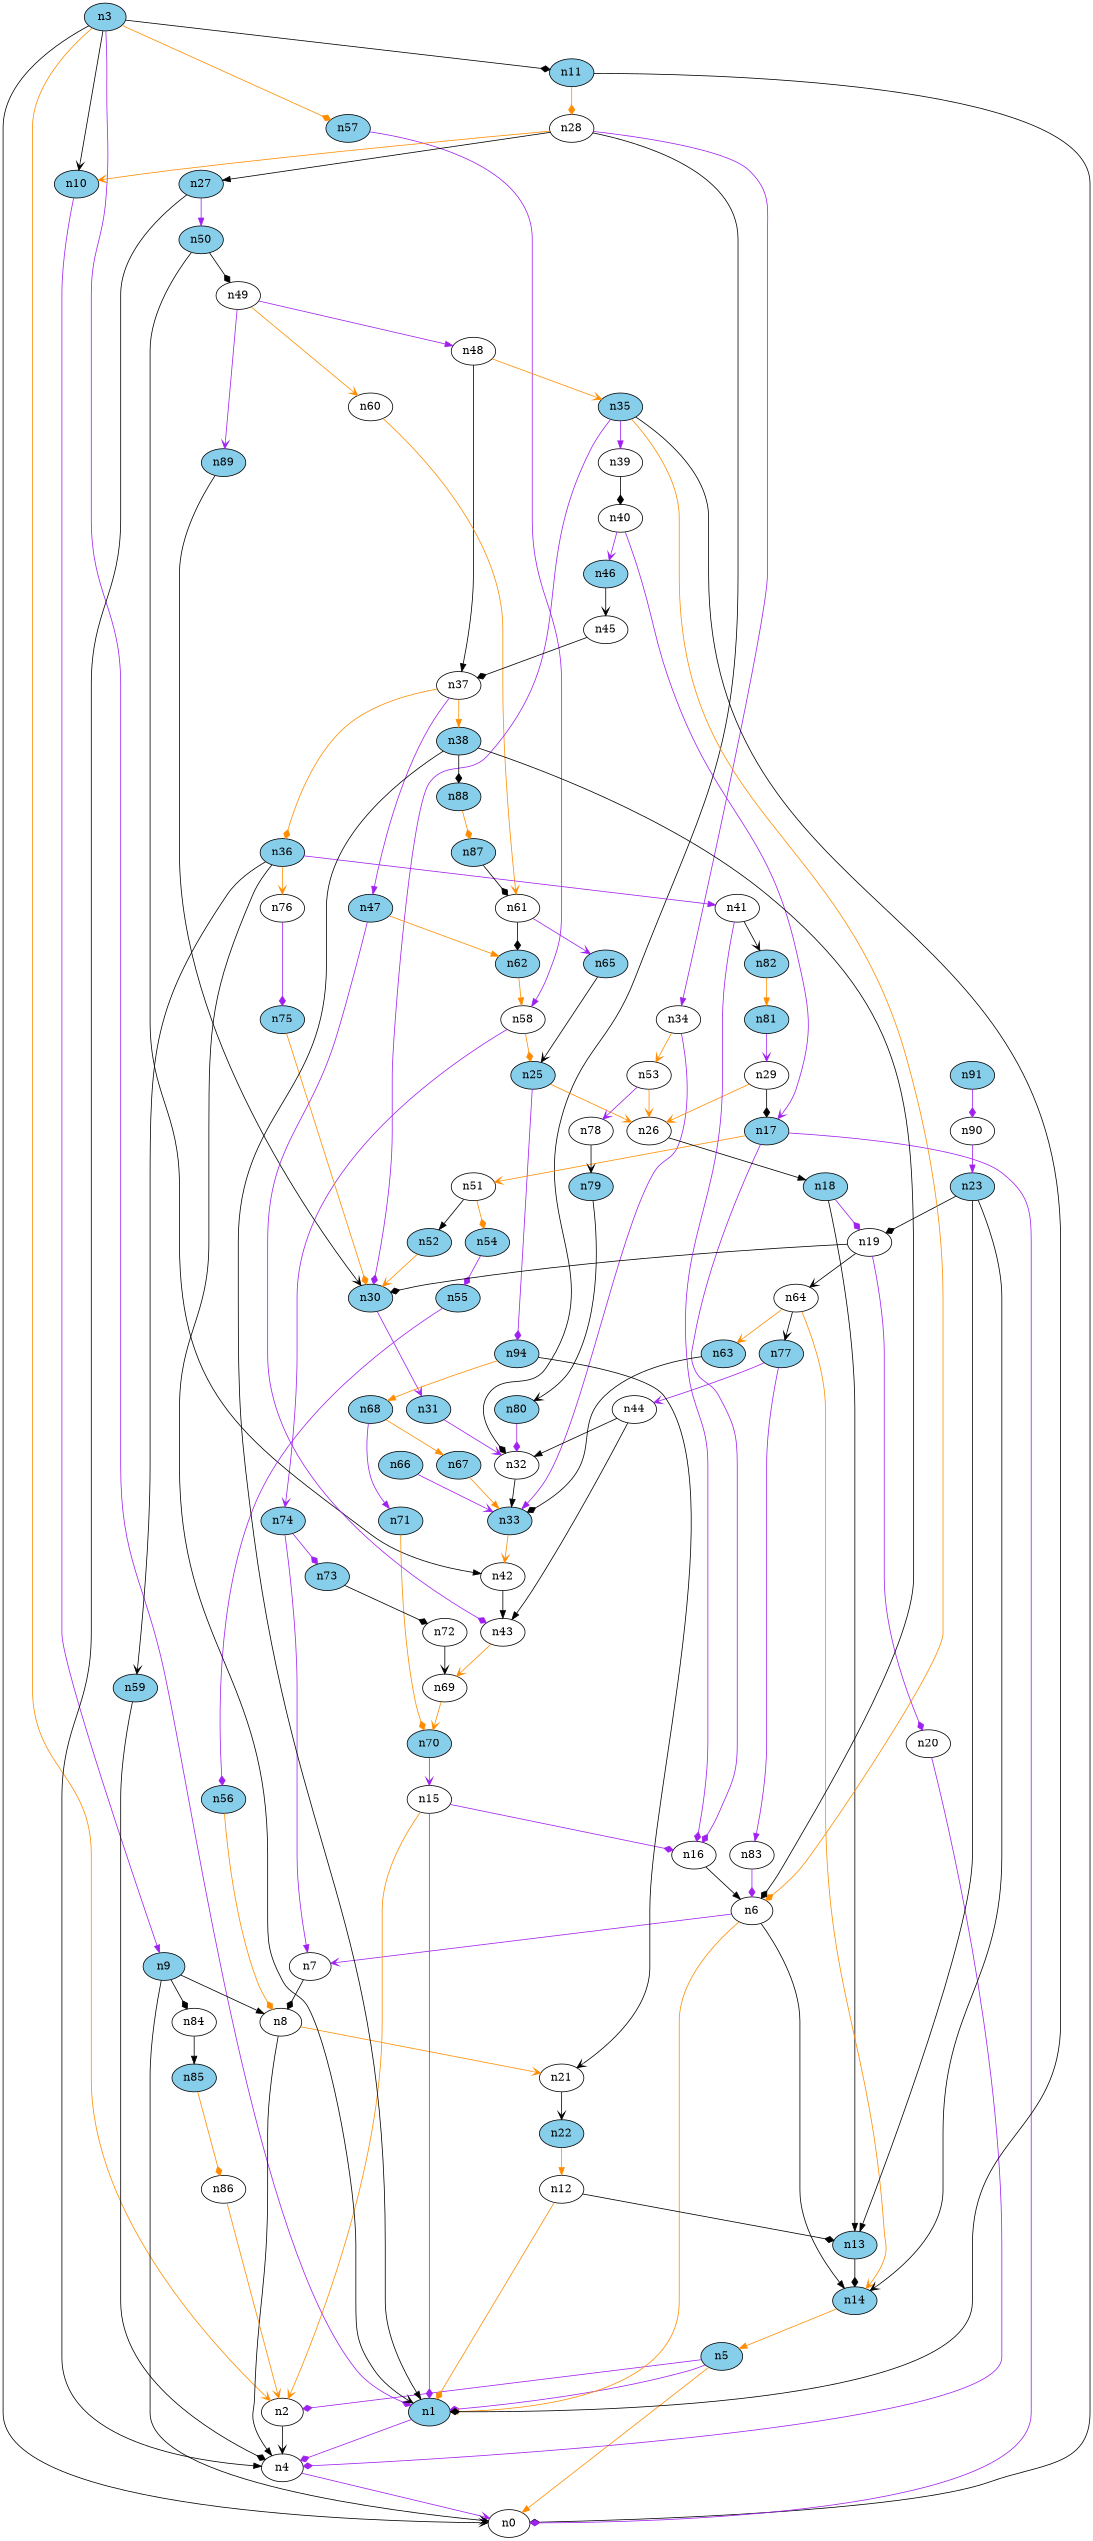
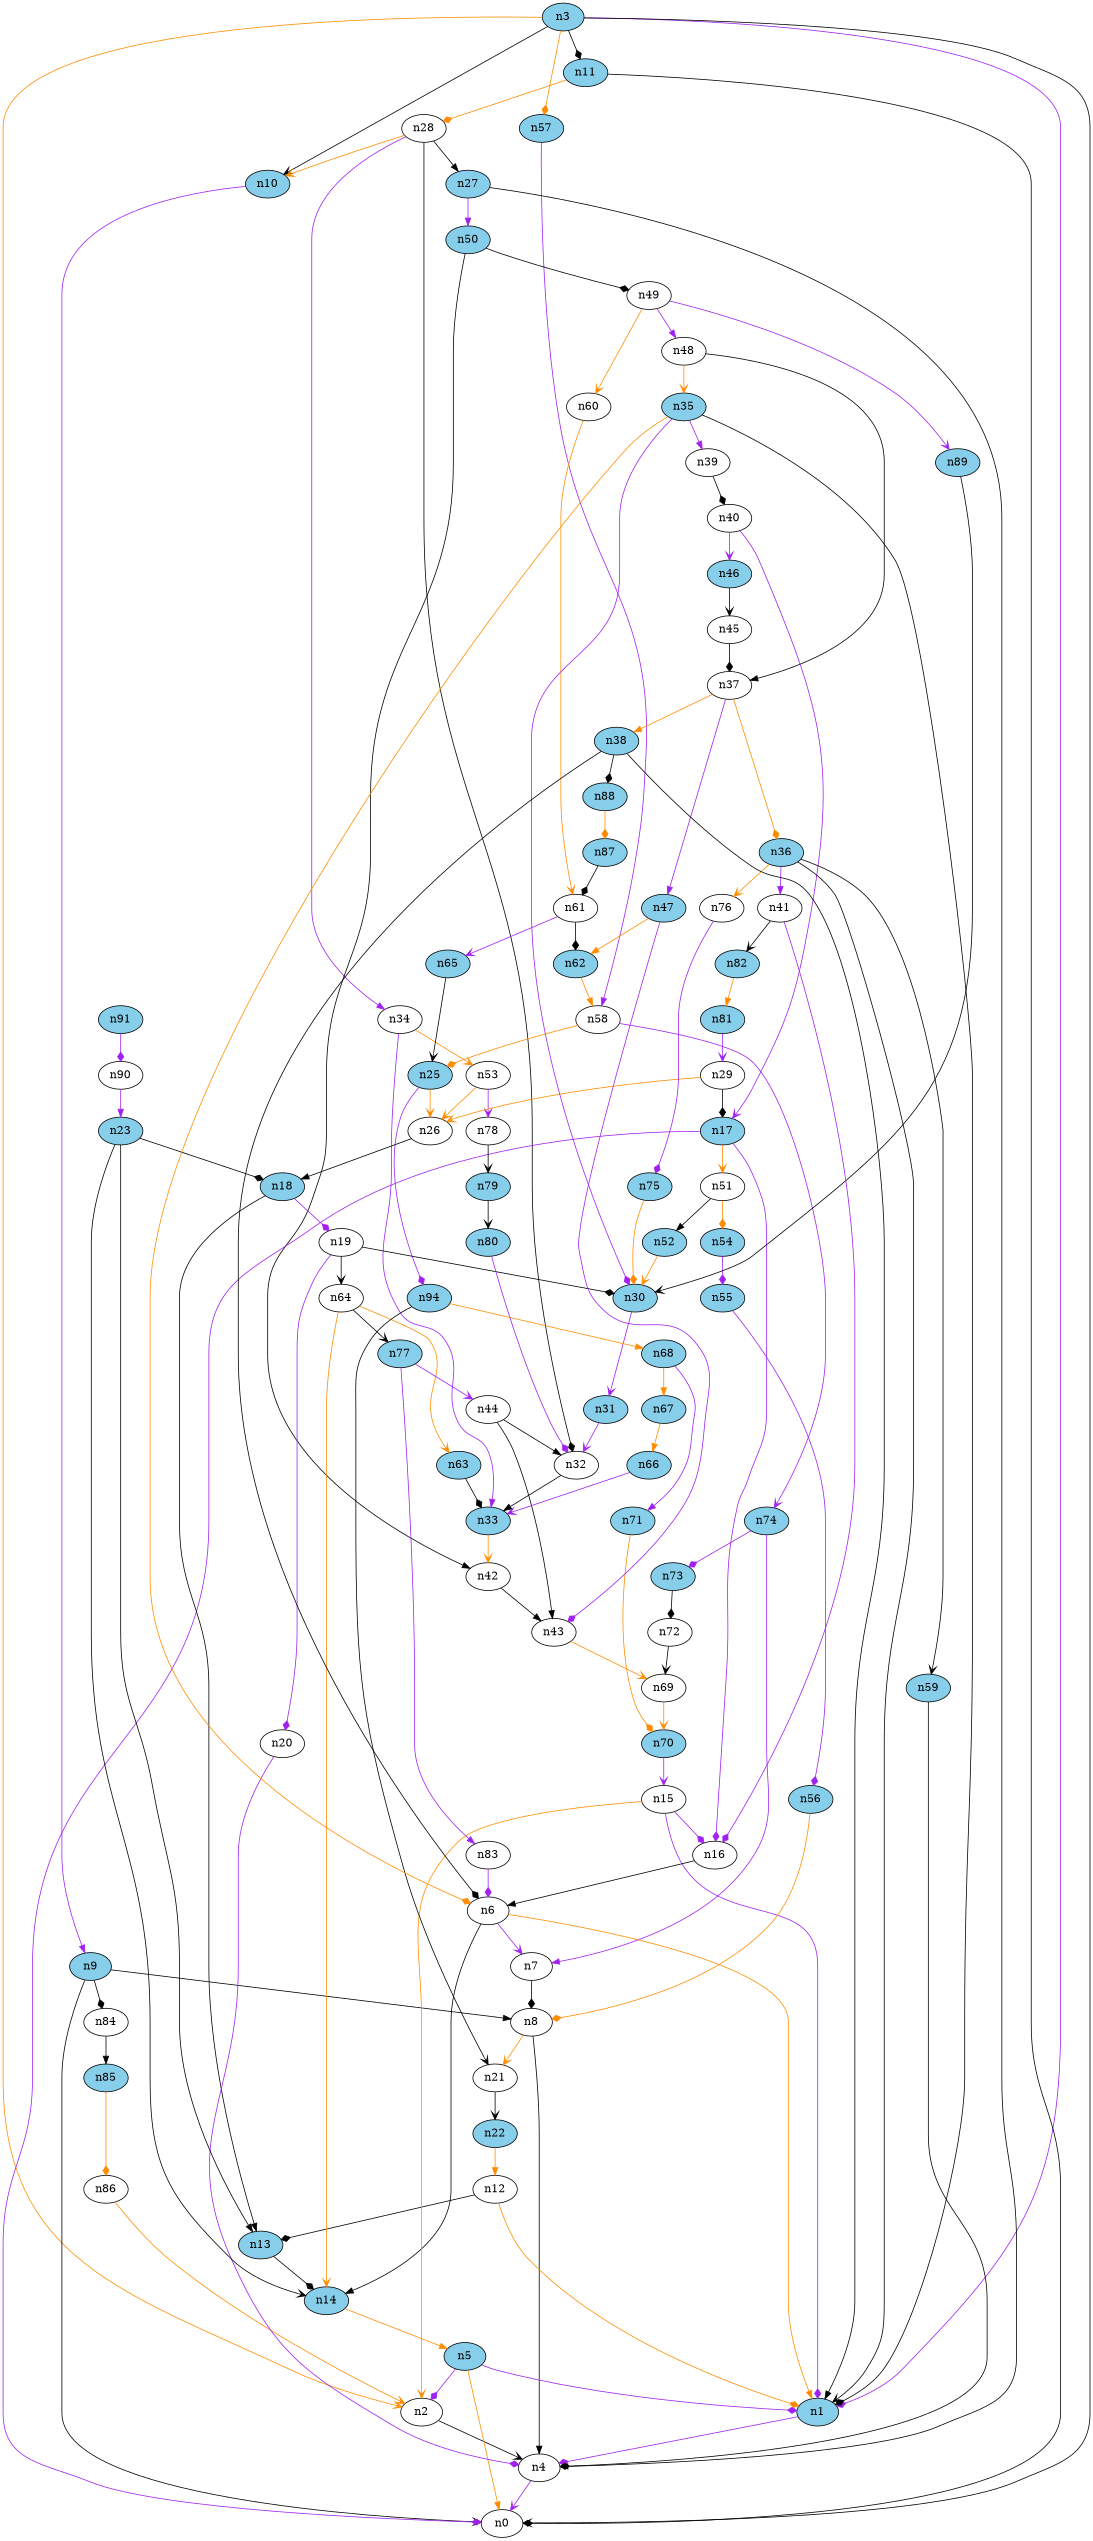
edge "n23" -> "n19": now "n23" -> "n18"
edge "n67" -> "n33": now "n67" -> "n66"
